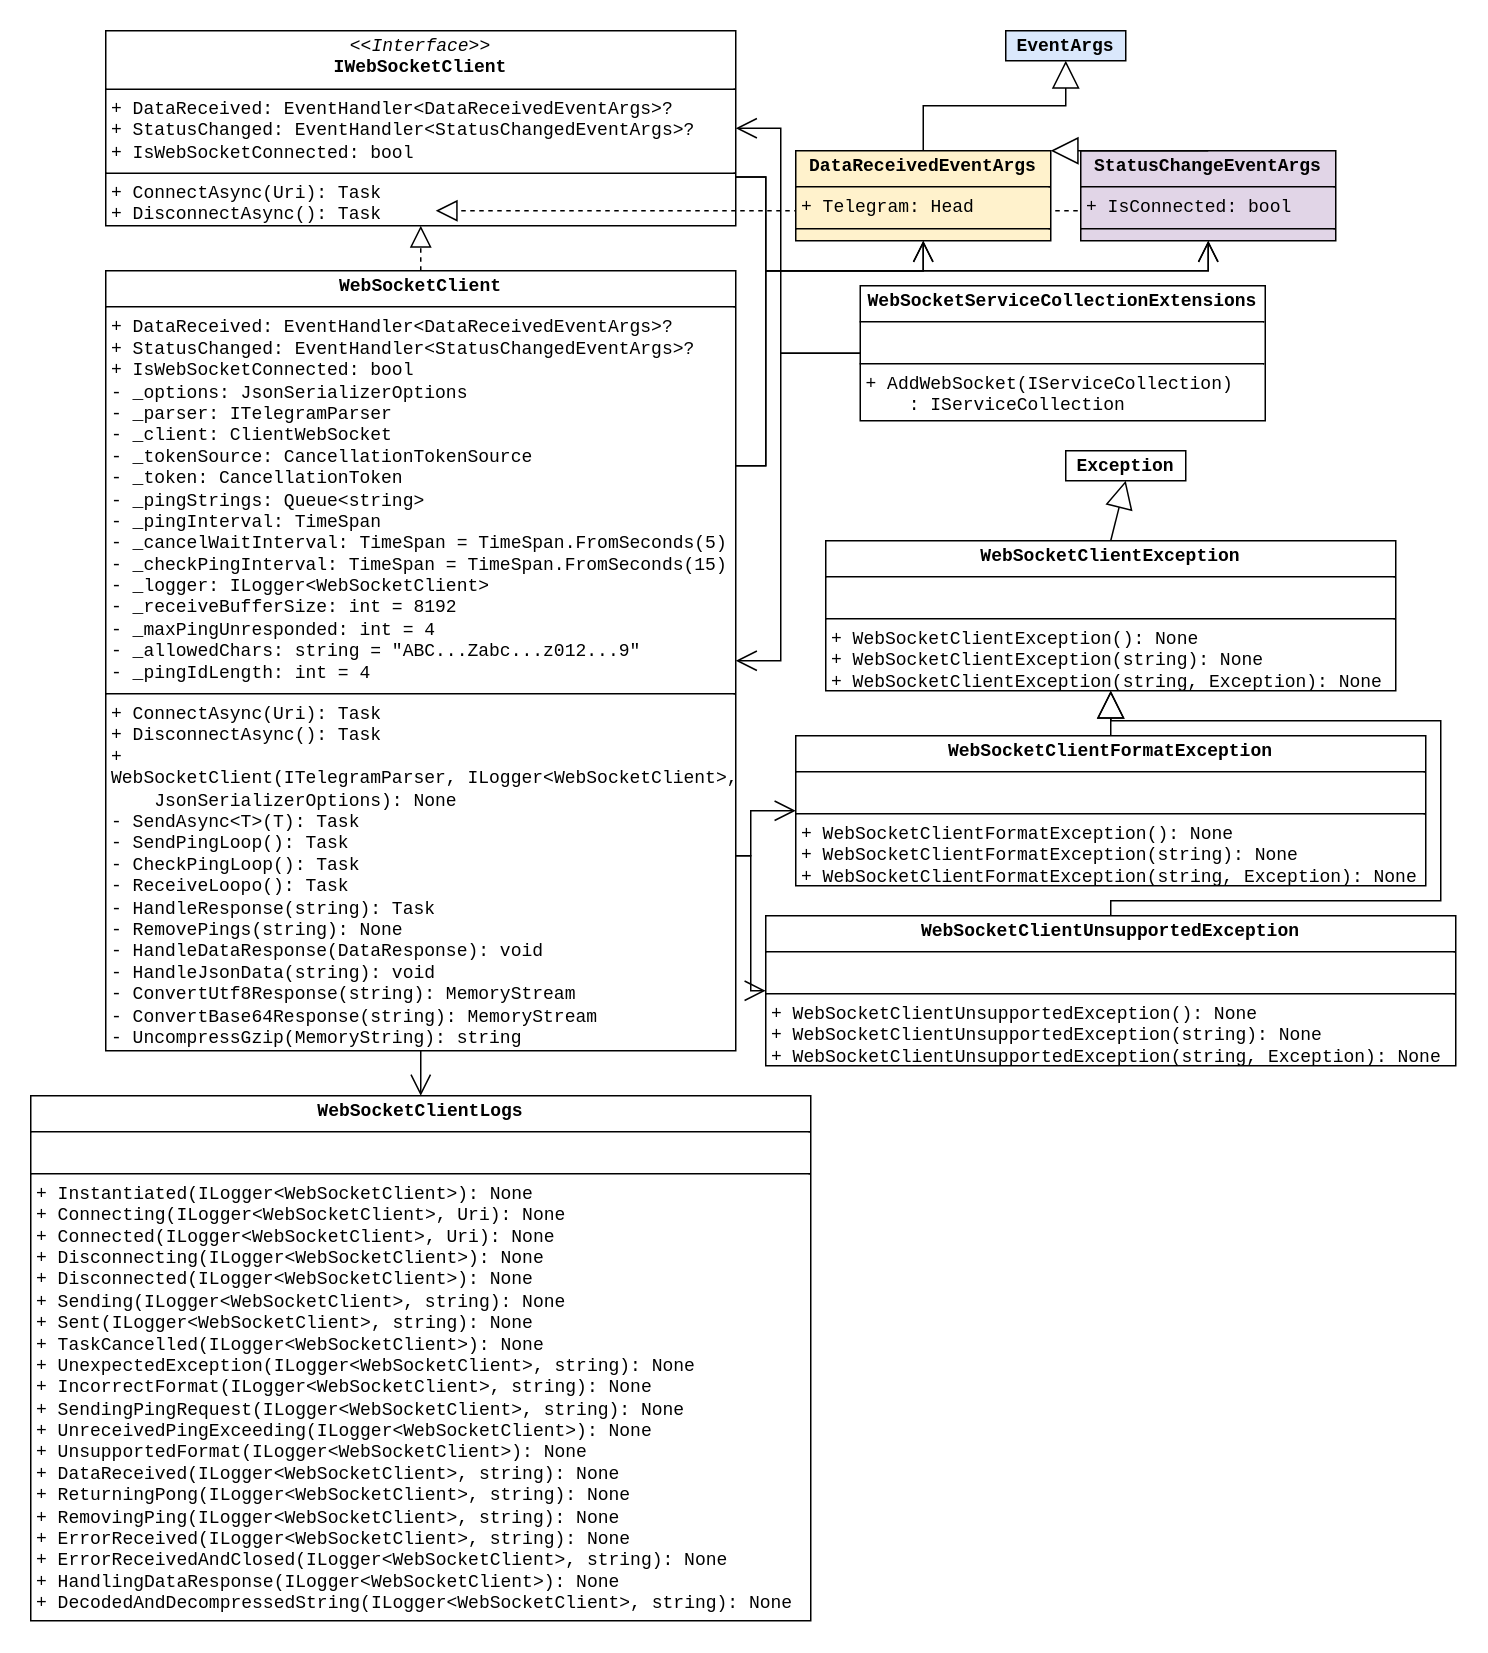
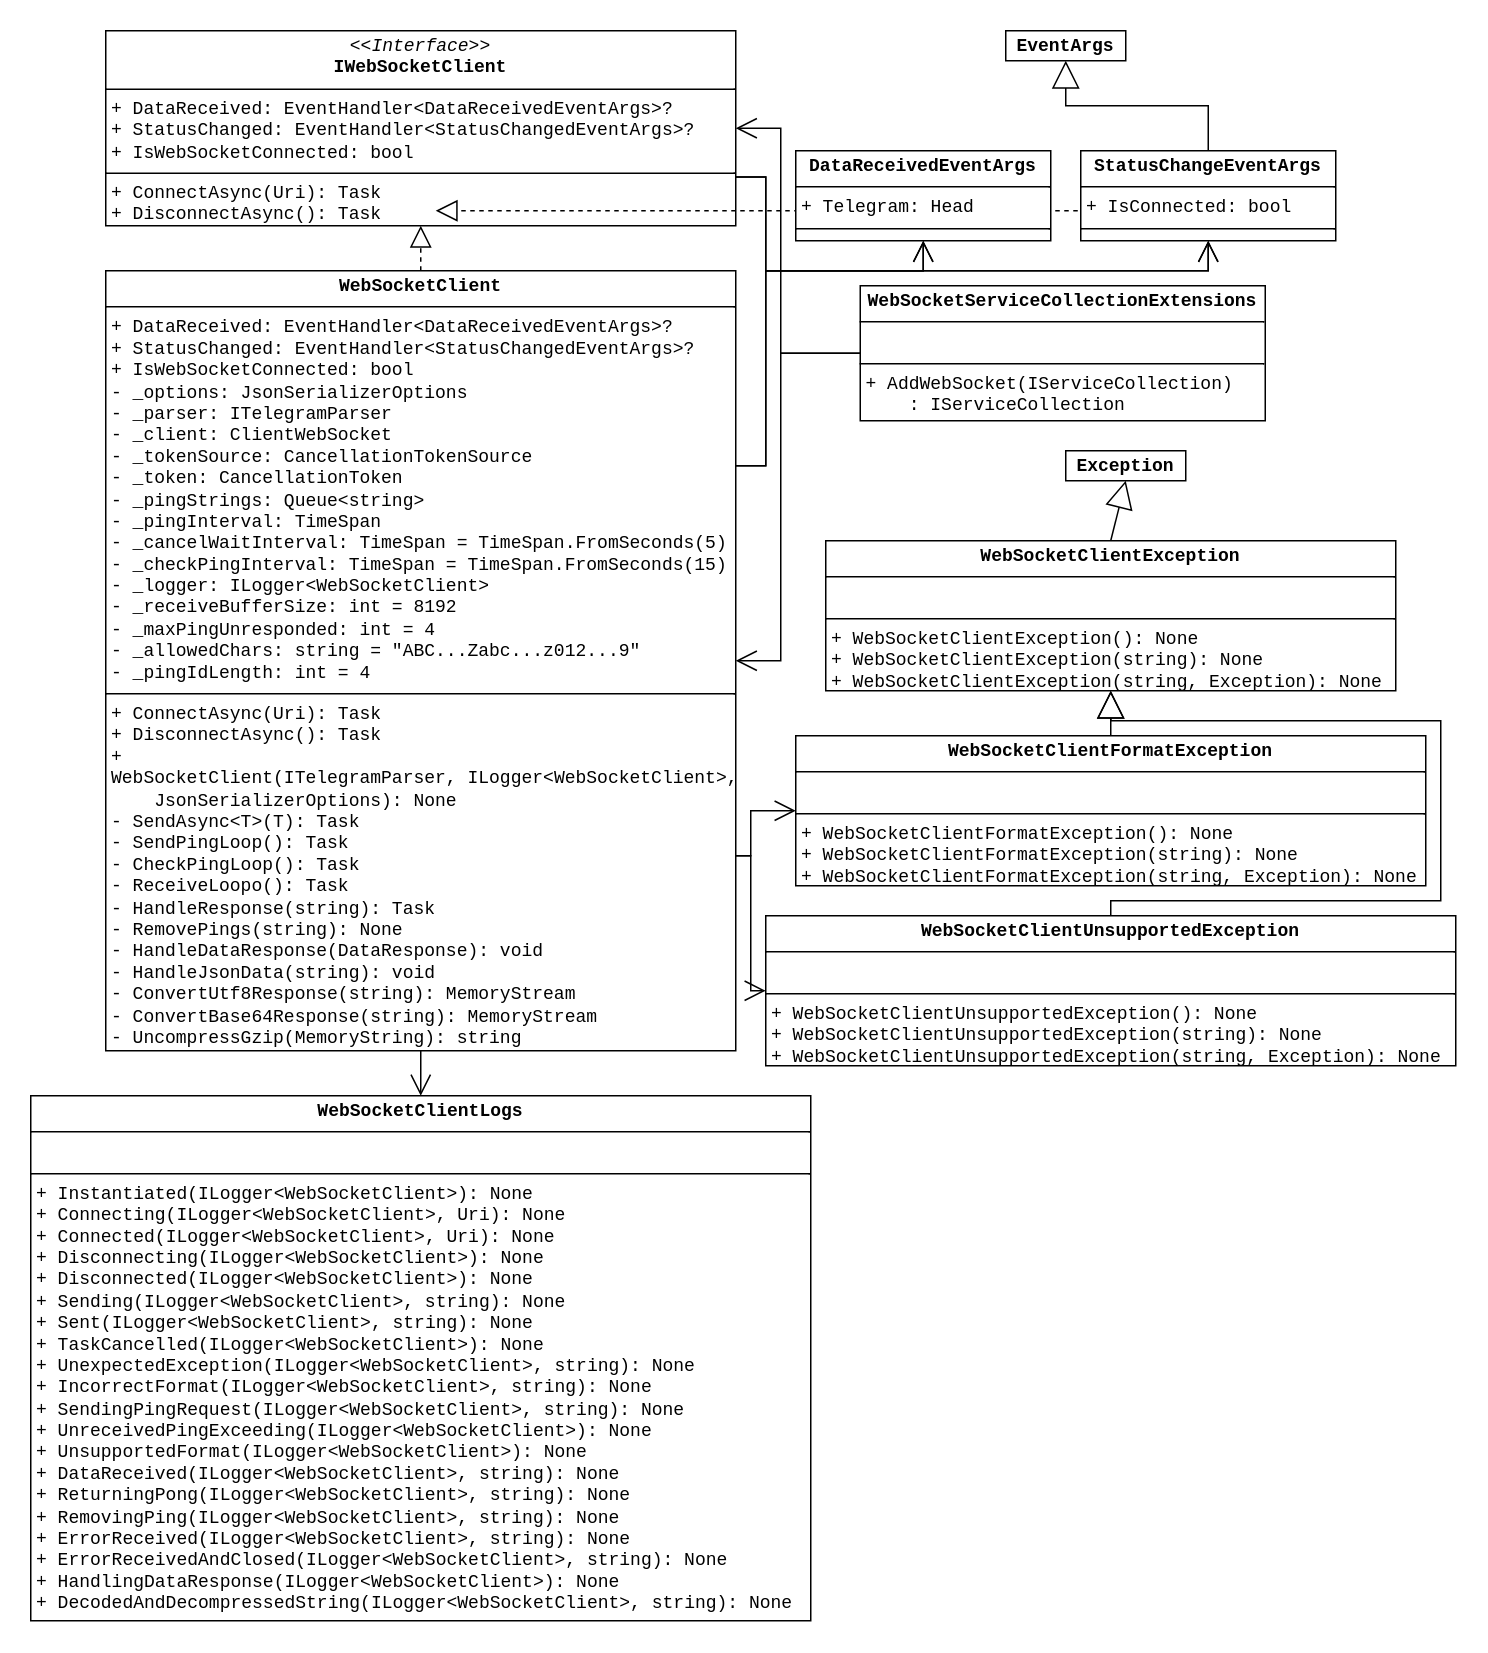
node "EventArgs": fillcolor #dae8fc -> #ffffff
edge "DataReceivedEventArgs + Telegram: Head" -> "EventArgs": removed
edge "StatusChangeEventArgs + IsConnected: bool" -> "DataReceivedEventArgs + Telegram: Head": now "StatusChangeEventArgs + IsConnected: bool" -> "EventArgs"
node "DataReceivedEventArgs + Telegram: Head": fillcolor #fff2cc -> #ffffff
node "StatusChangeEventArgs + IsConnected: bool": fillcolor #e1d5e7 -> #ffffff
